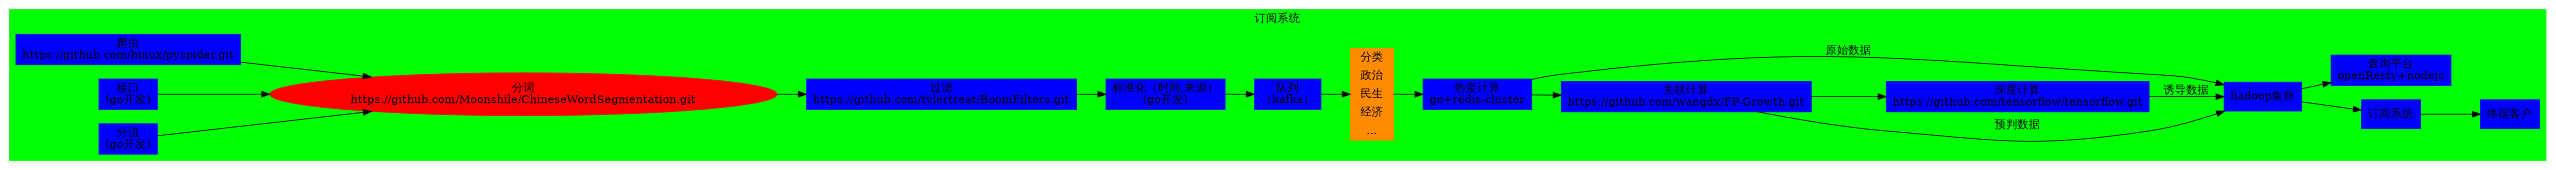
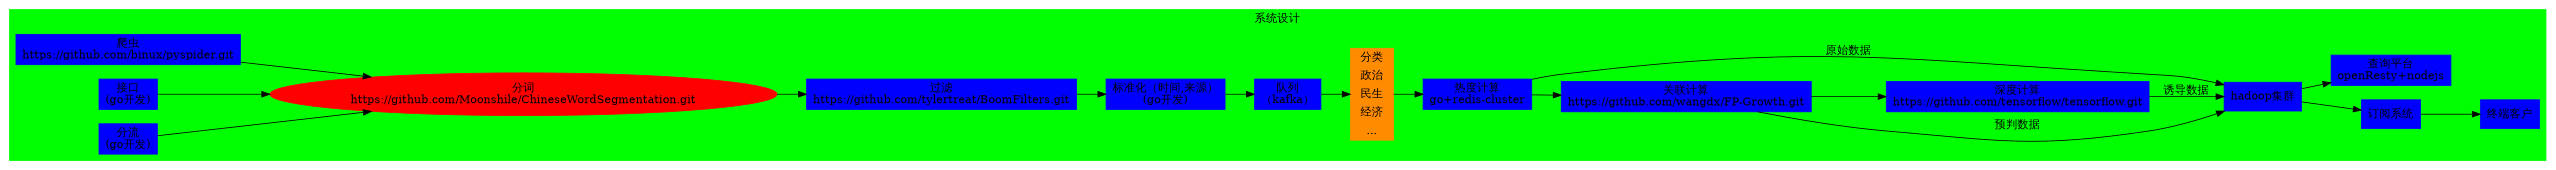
cluster "订阅系统": label "订阅系统" -> "系统设计"
